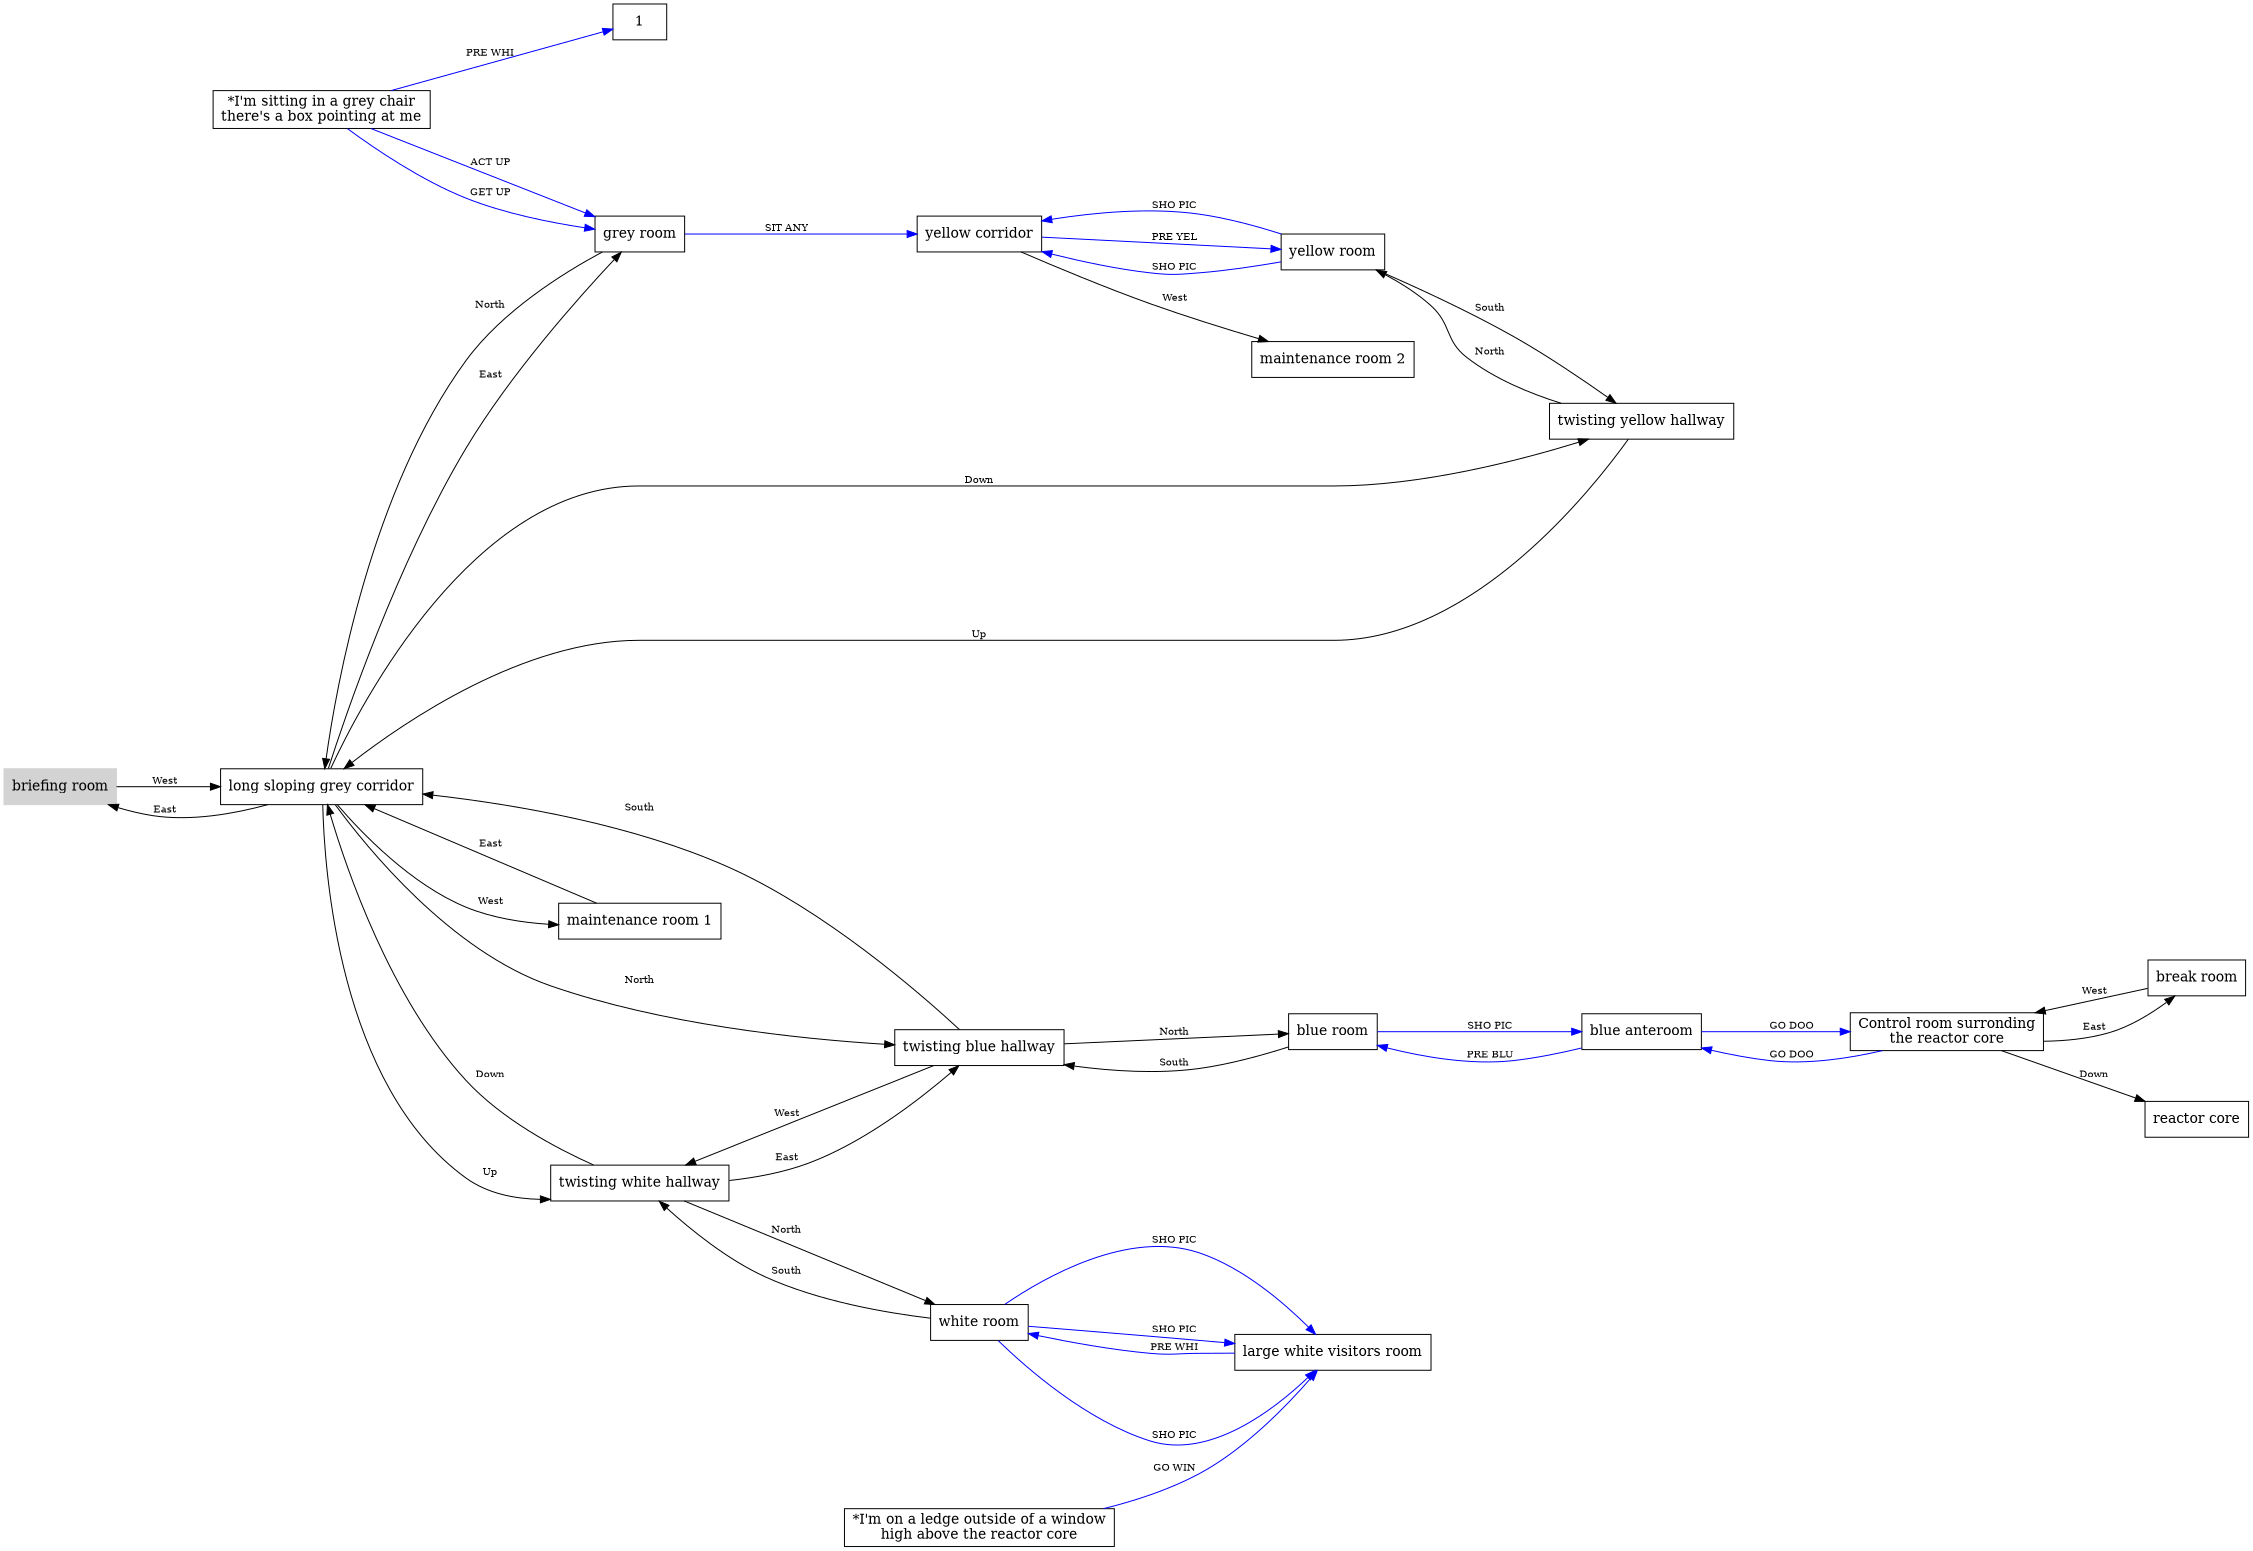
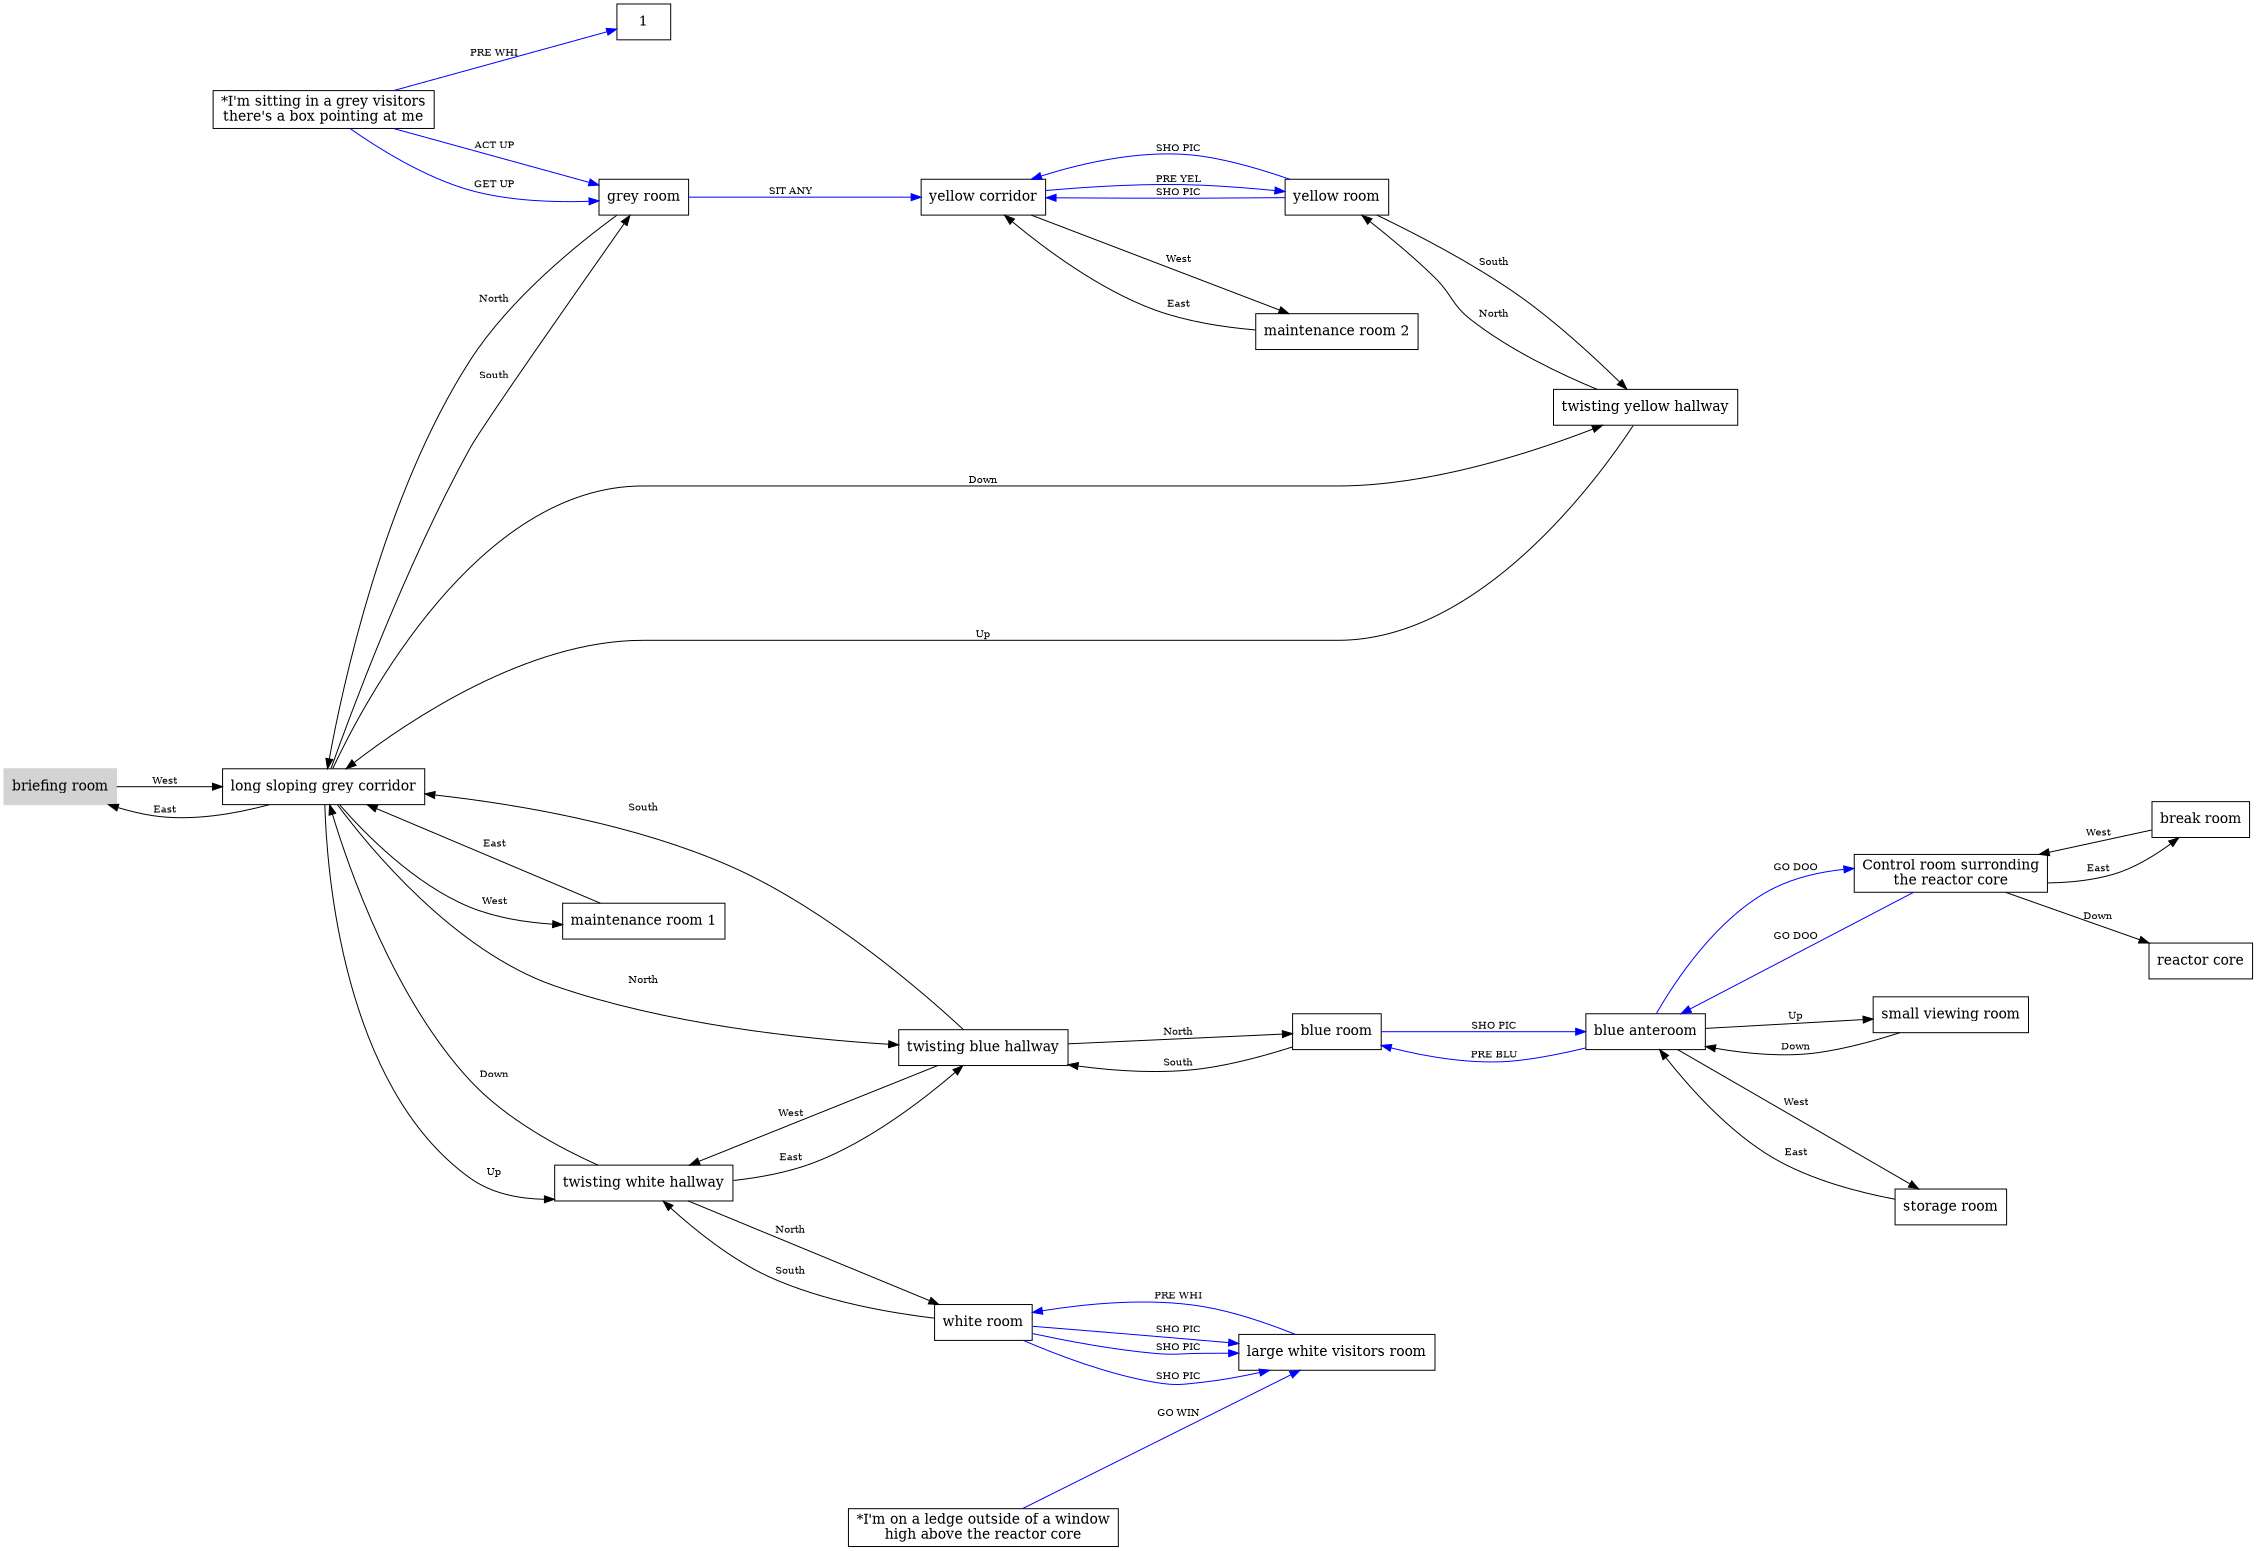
node "*I'm sitting in a grey chair there's a box pointing at me": label "*I'm sitting in a grey chair there's a box pointing at me" -> "*I'm sitting in a grey visitors there's a box pointing at me"
edge "maintenance room 2" -> "yellow corridor": added, label "East"
edge "long sloping grey corridor" -> "grey room": label "East" -> "South"
node "small viewing room": added
node "storage room": added
